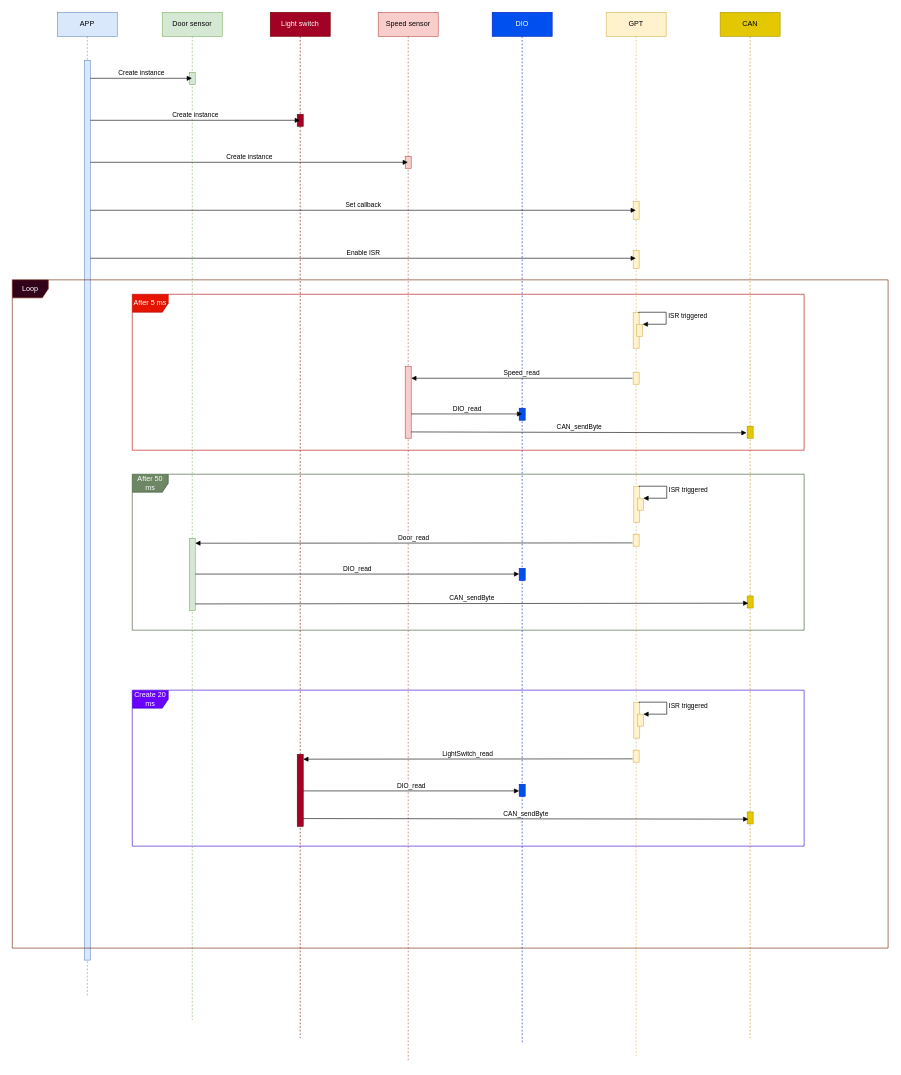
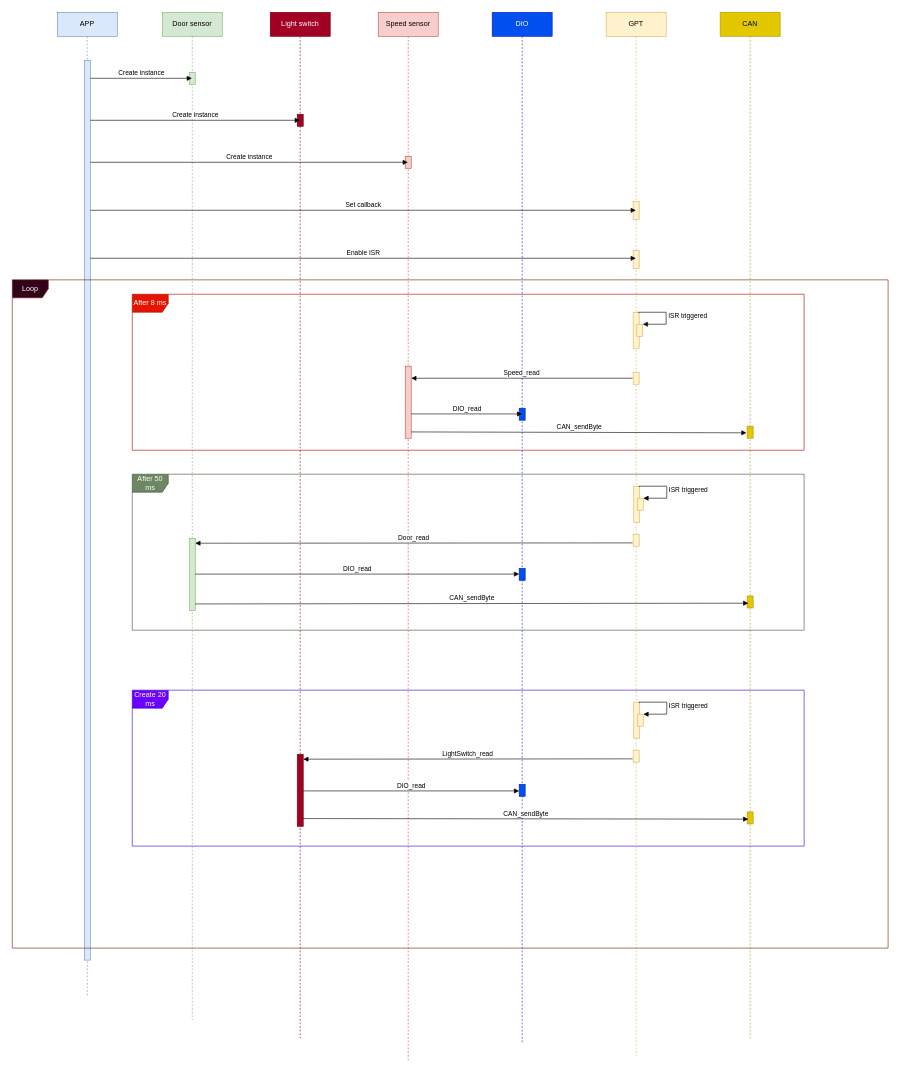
node "After 5 ms": label "After 5 ms" -> "After 8 ms"
